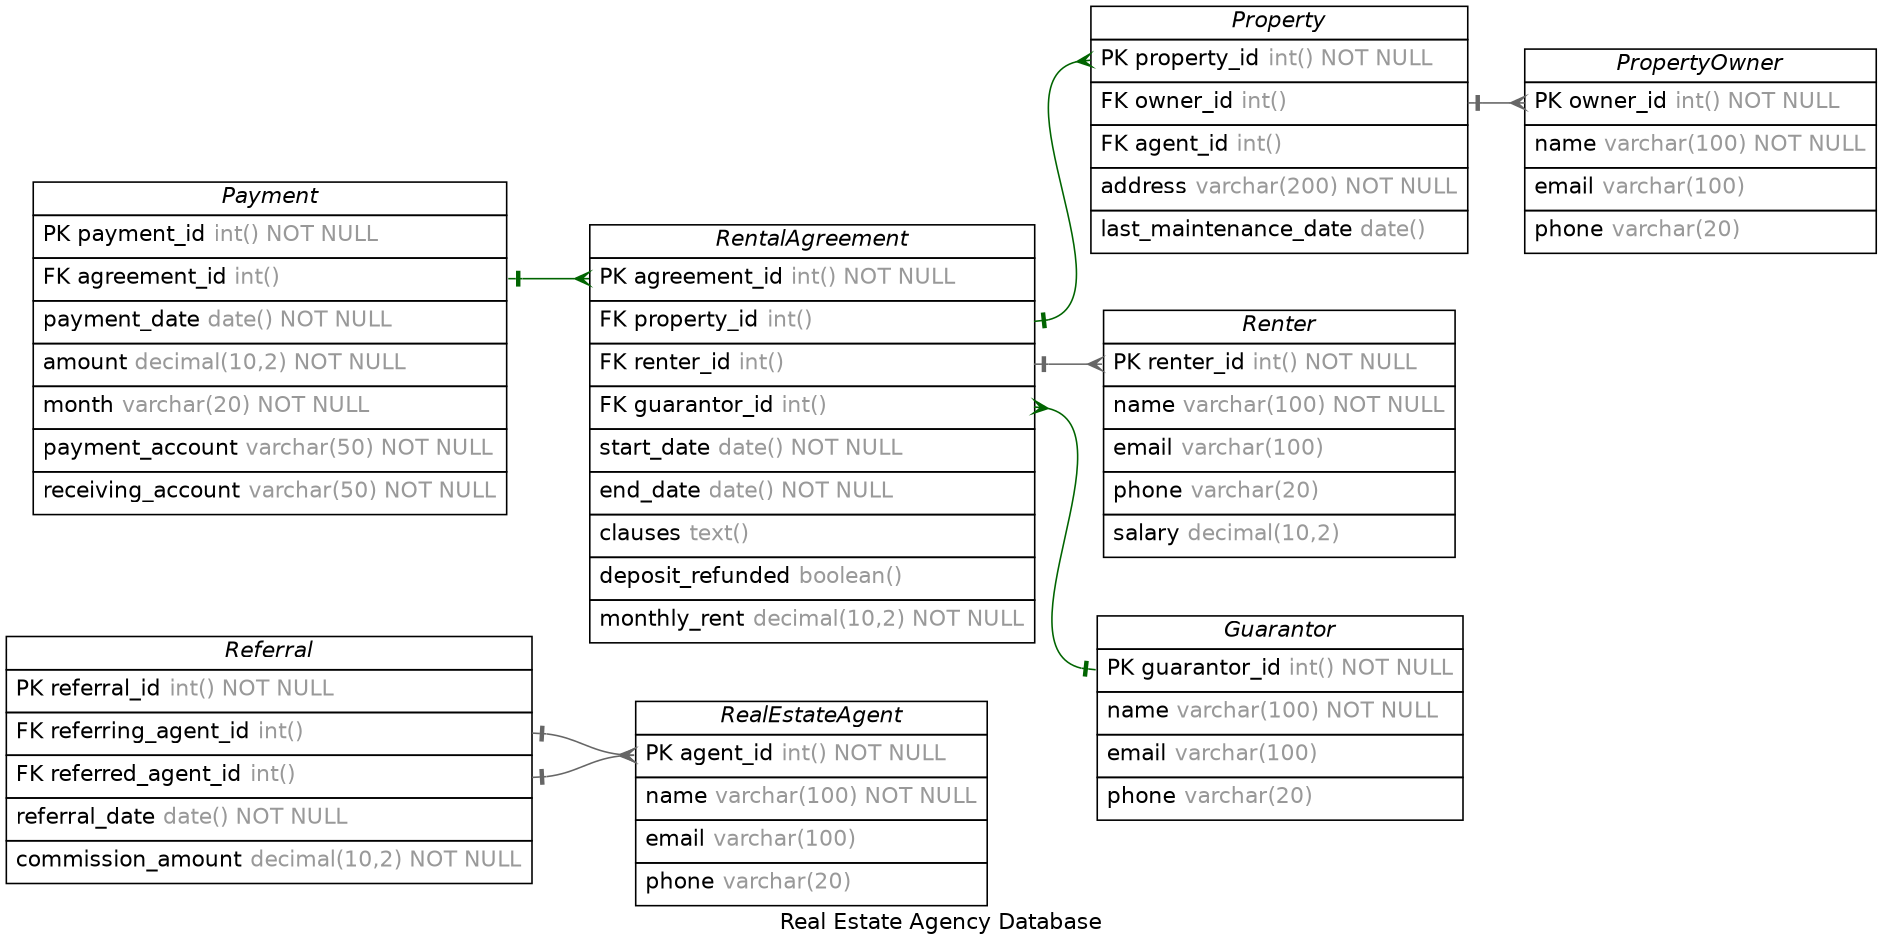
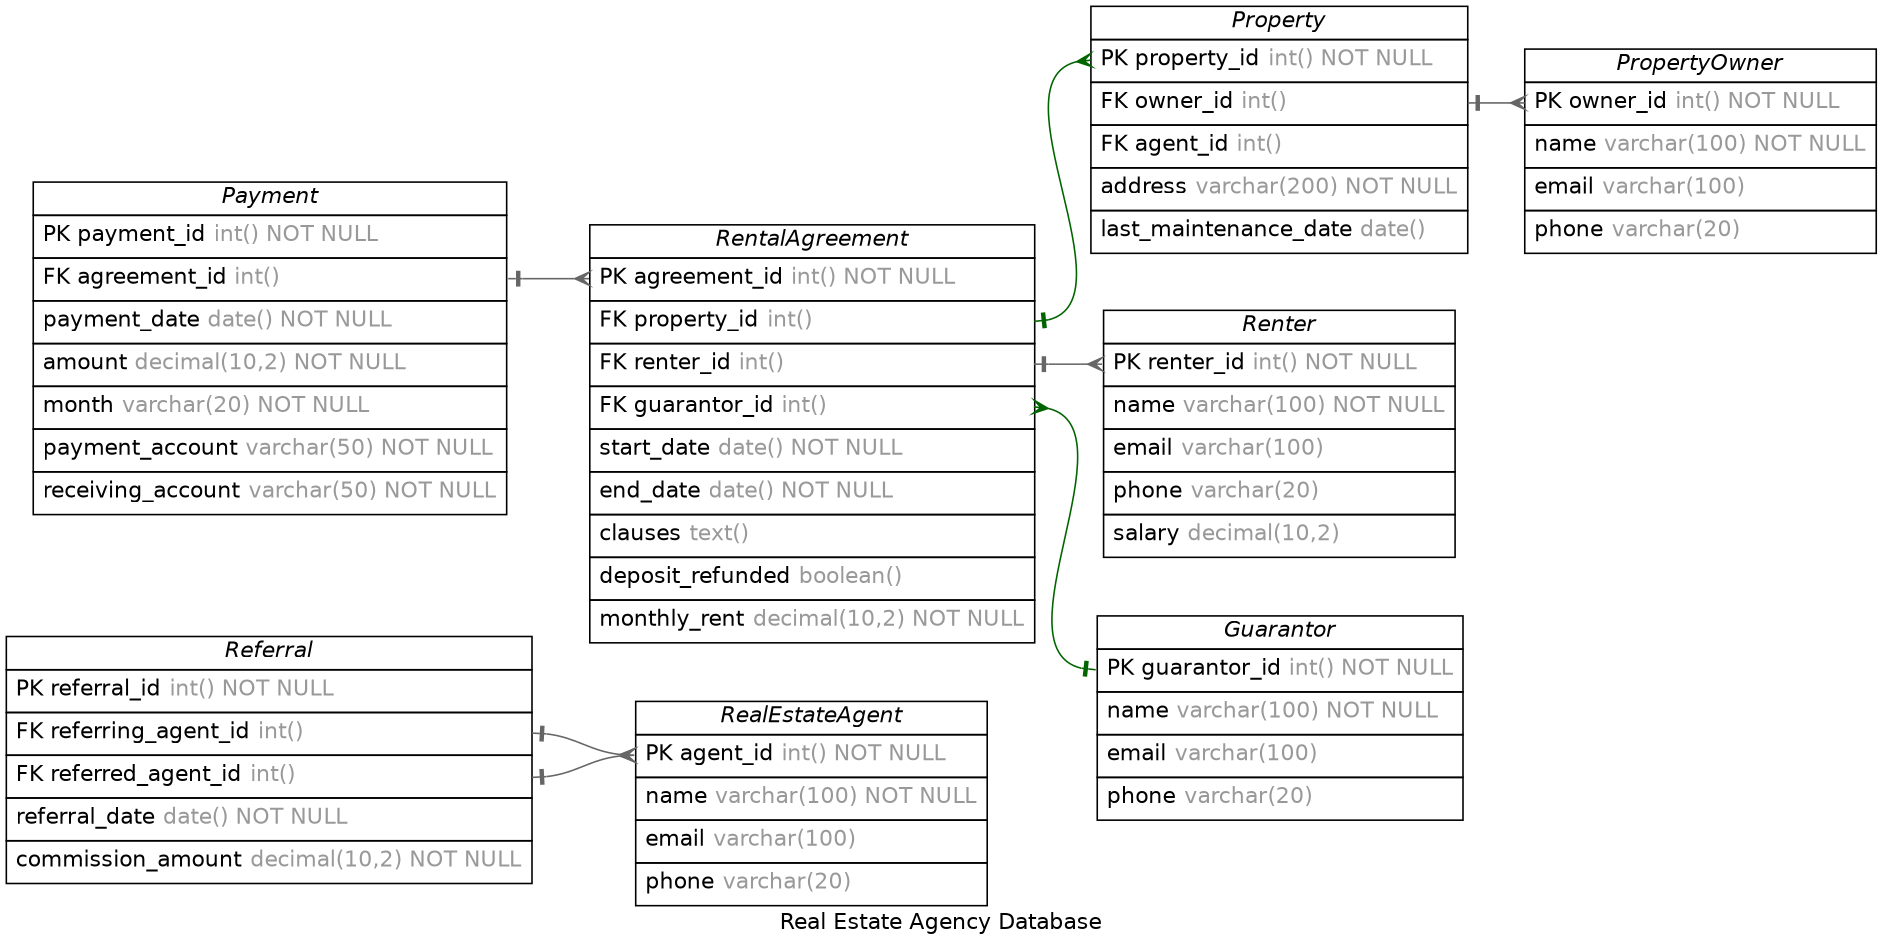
edge "Payment" -- "RentalAgreement": color darkgreen -> gray40
